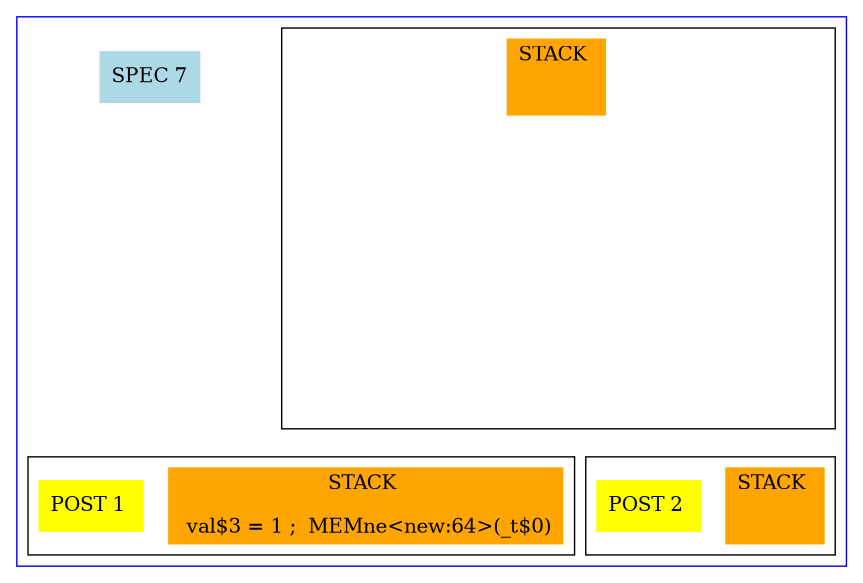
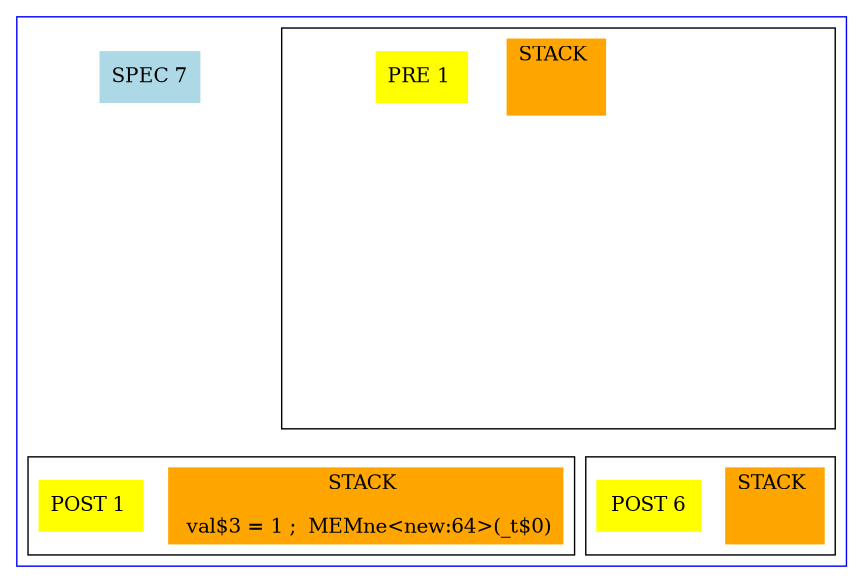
node "PRE 1": added
node "POST 2": label "POST 2" -> "POST 6"
